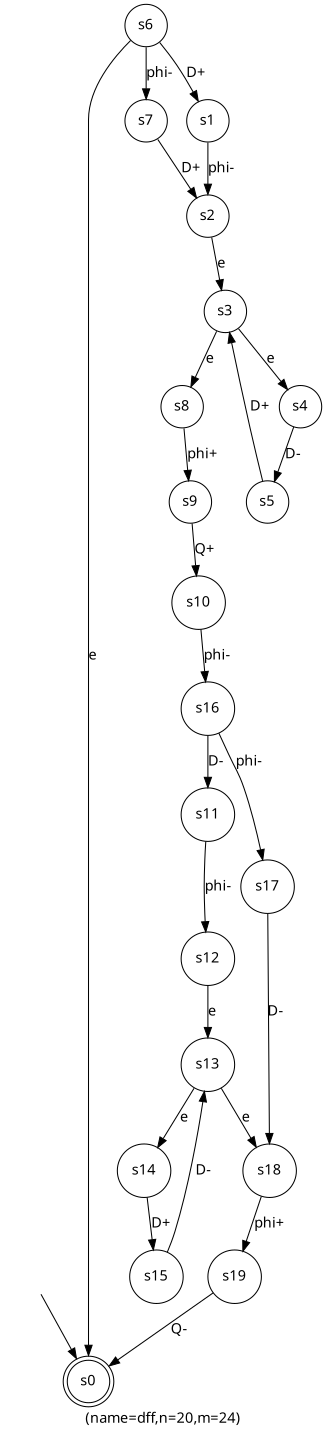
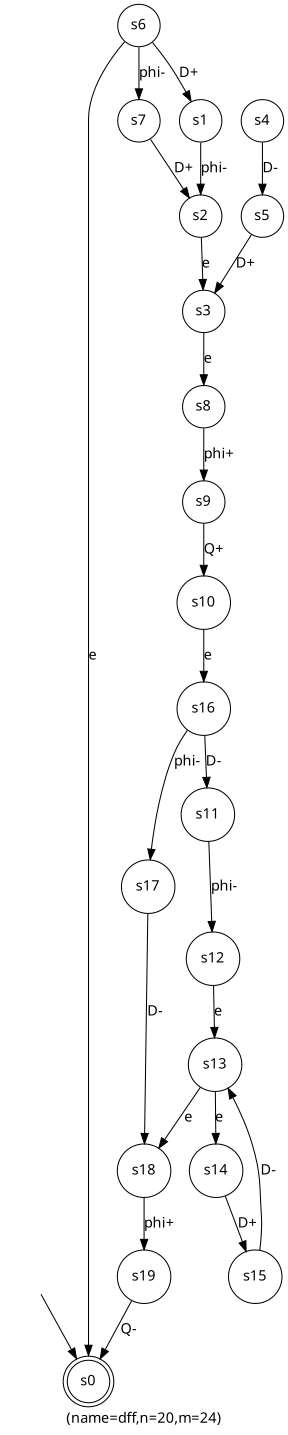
edge "s3" -> "s4": removed, label "e"
edge "s10" -> "s16": label "phi-" -> "e"
